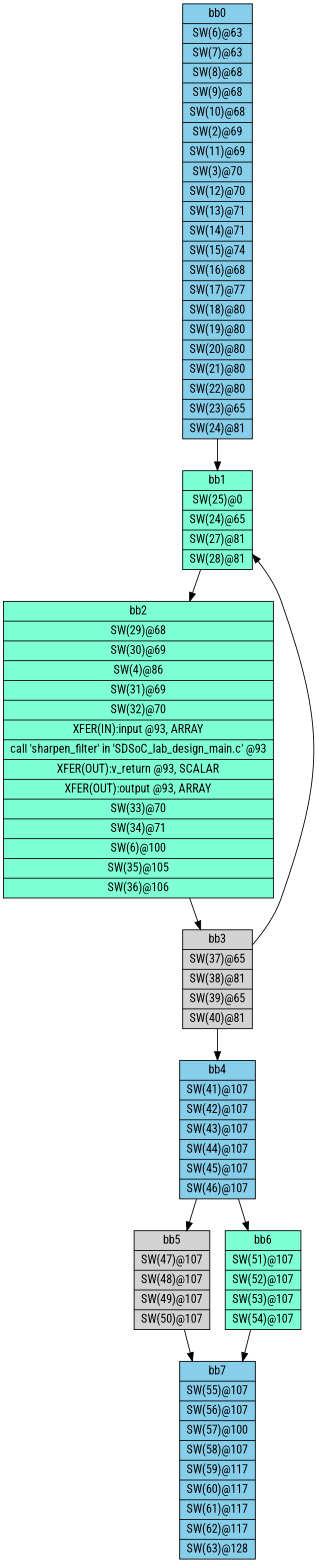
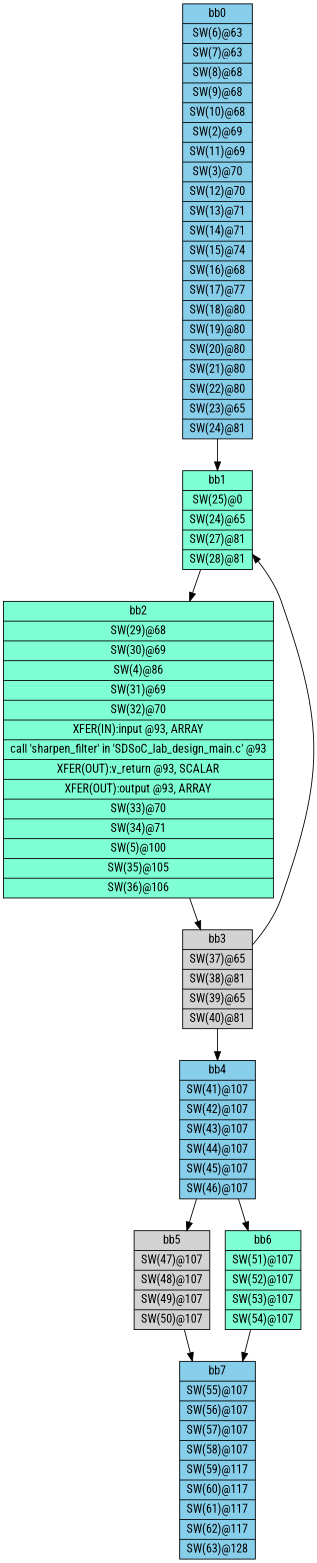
node "bb2": text "SW(6)@100" -> "SW(5)@100"
node "bb7": text "SW(57)@100" -> "SW(57)@107"
